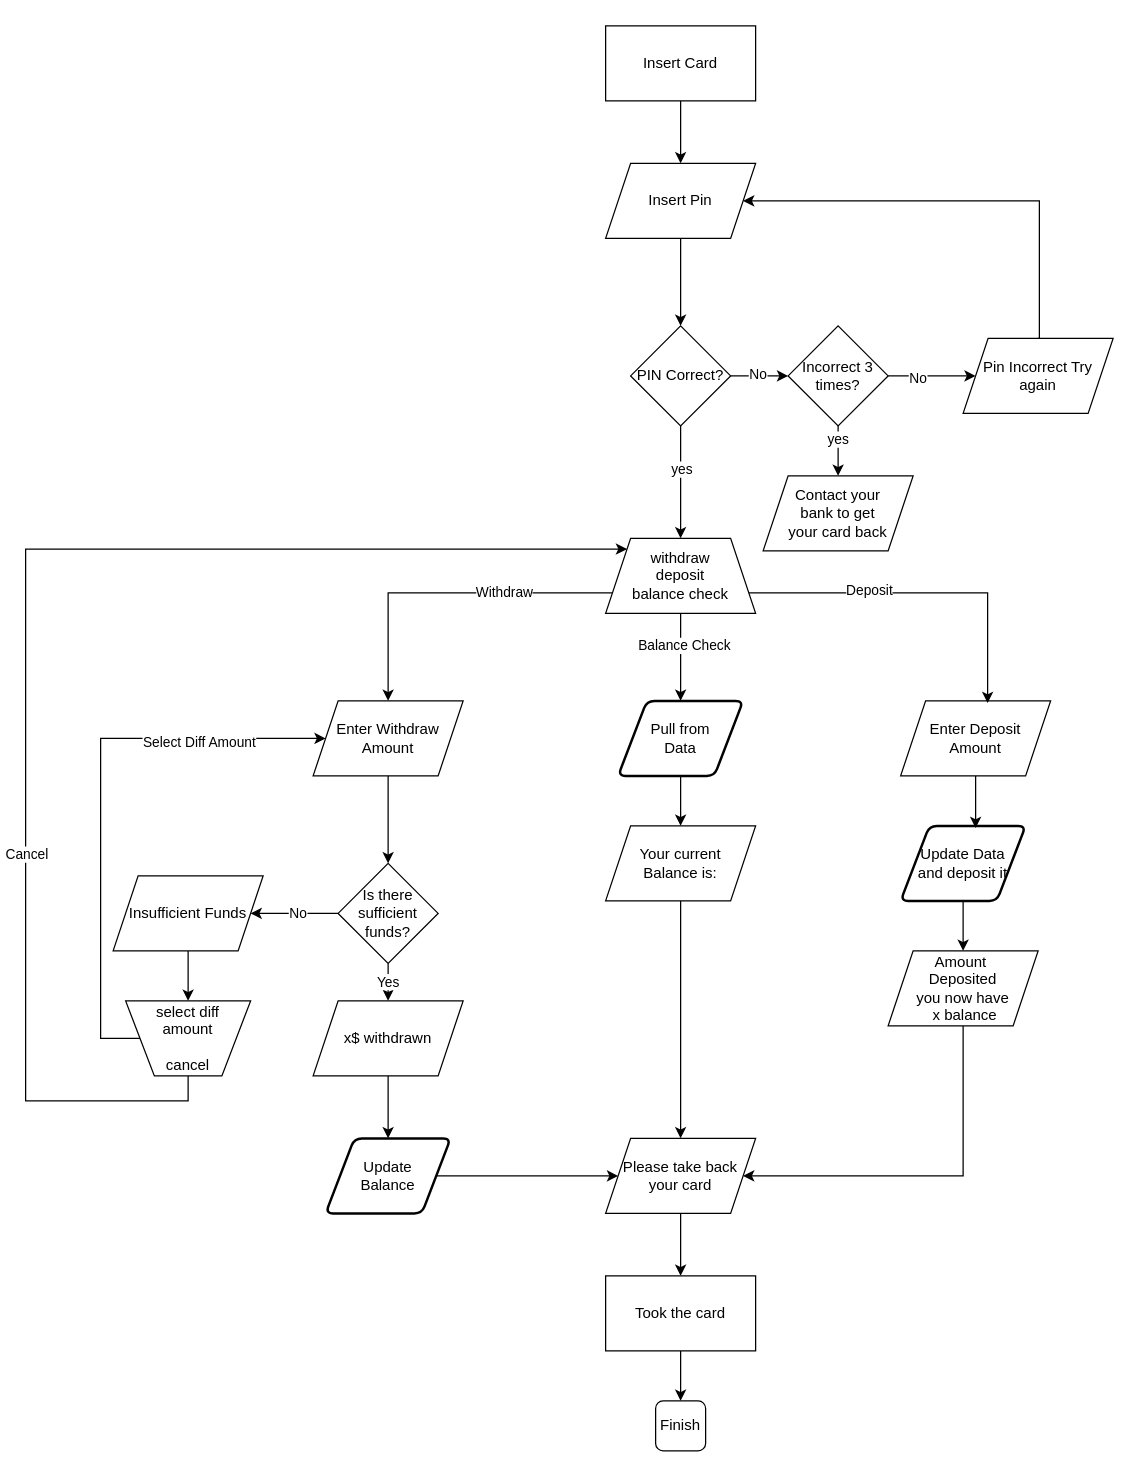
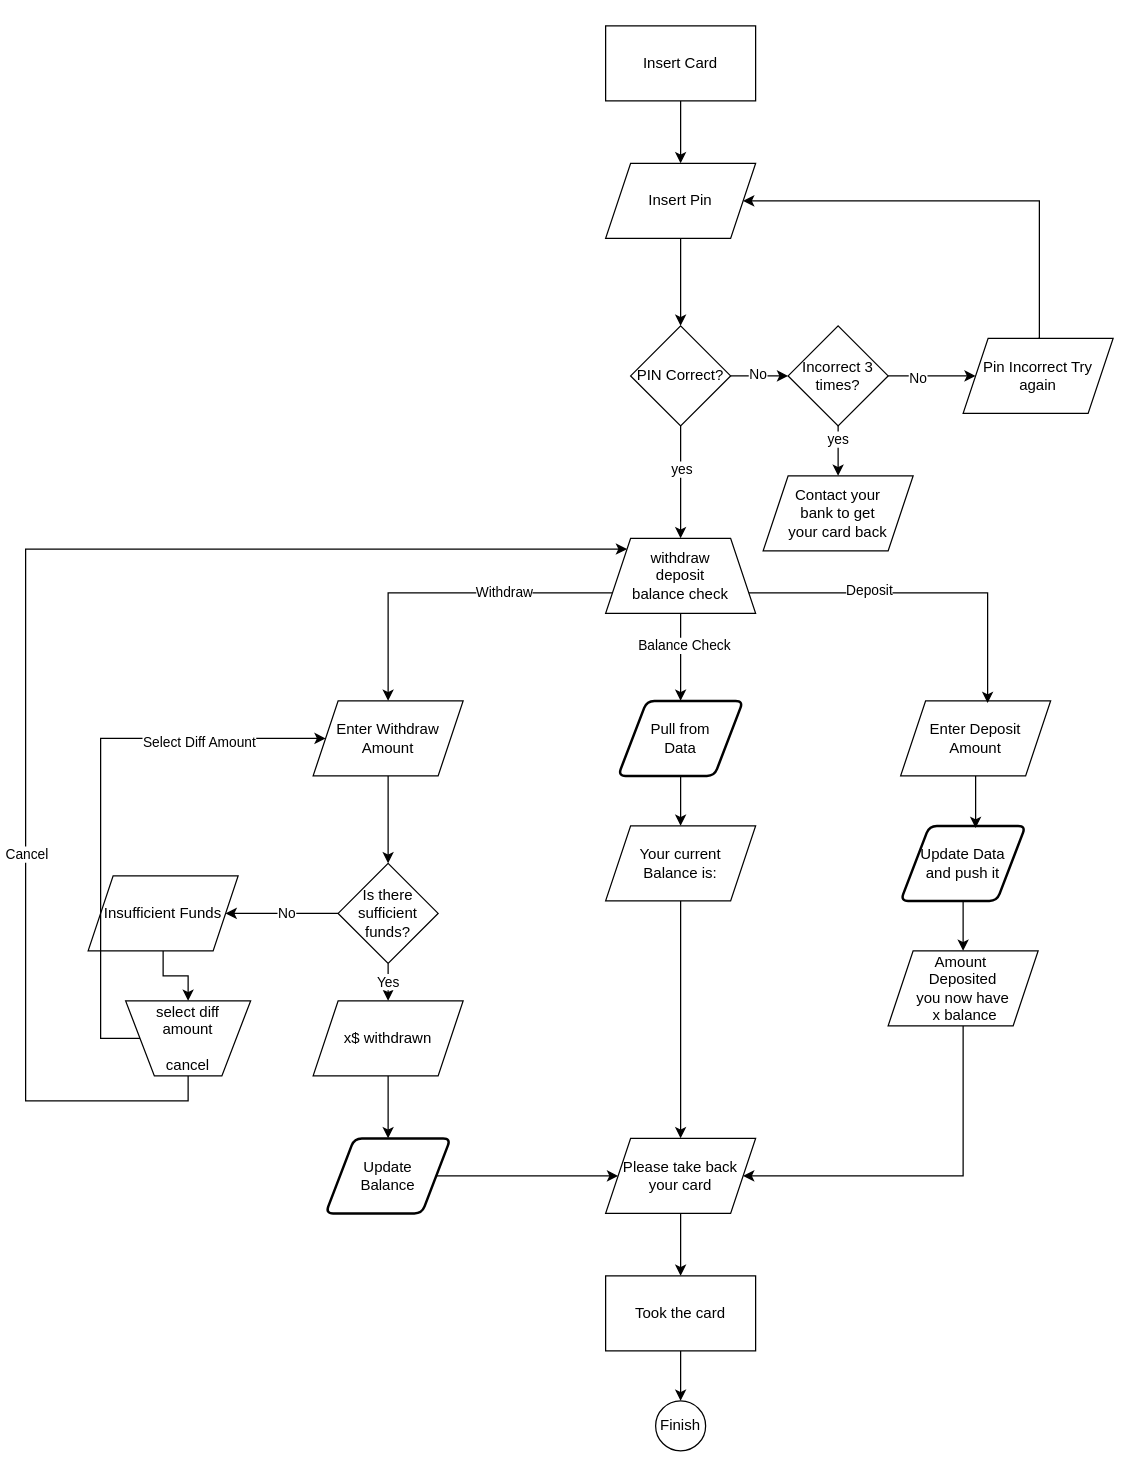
node "Update Data and deposit it": label "Update Data and deposit it" -> "Update Data and push it"
node "Insufficient Funds": moved (188, 913) -> (163, 913)
node "Finish": shape rounded rectangle -> ellipse
